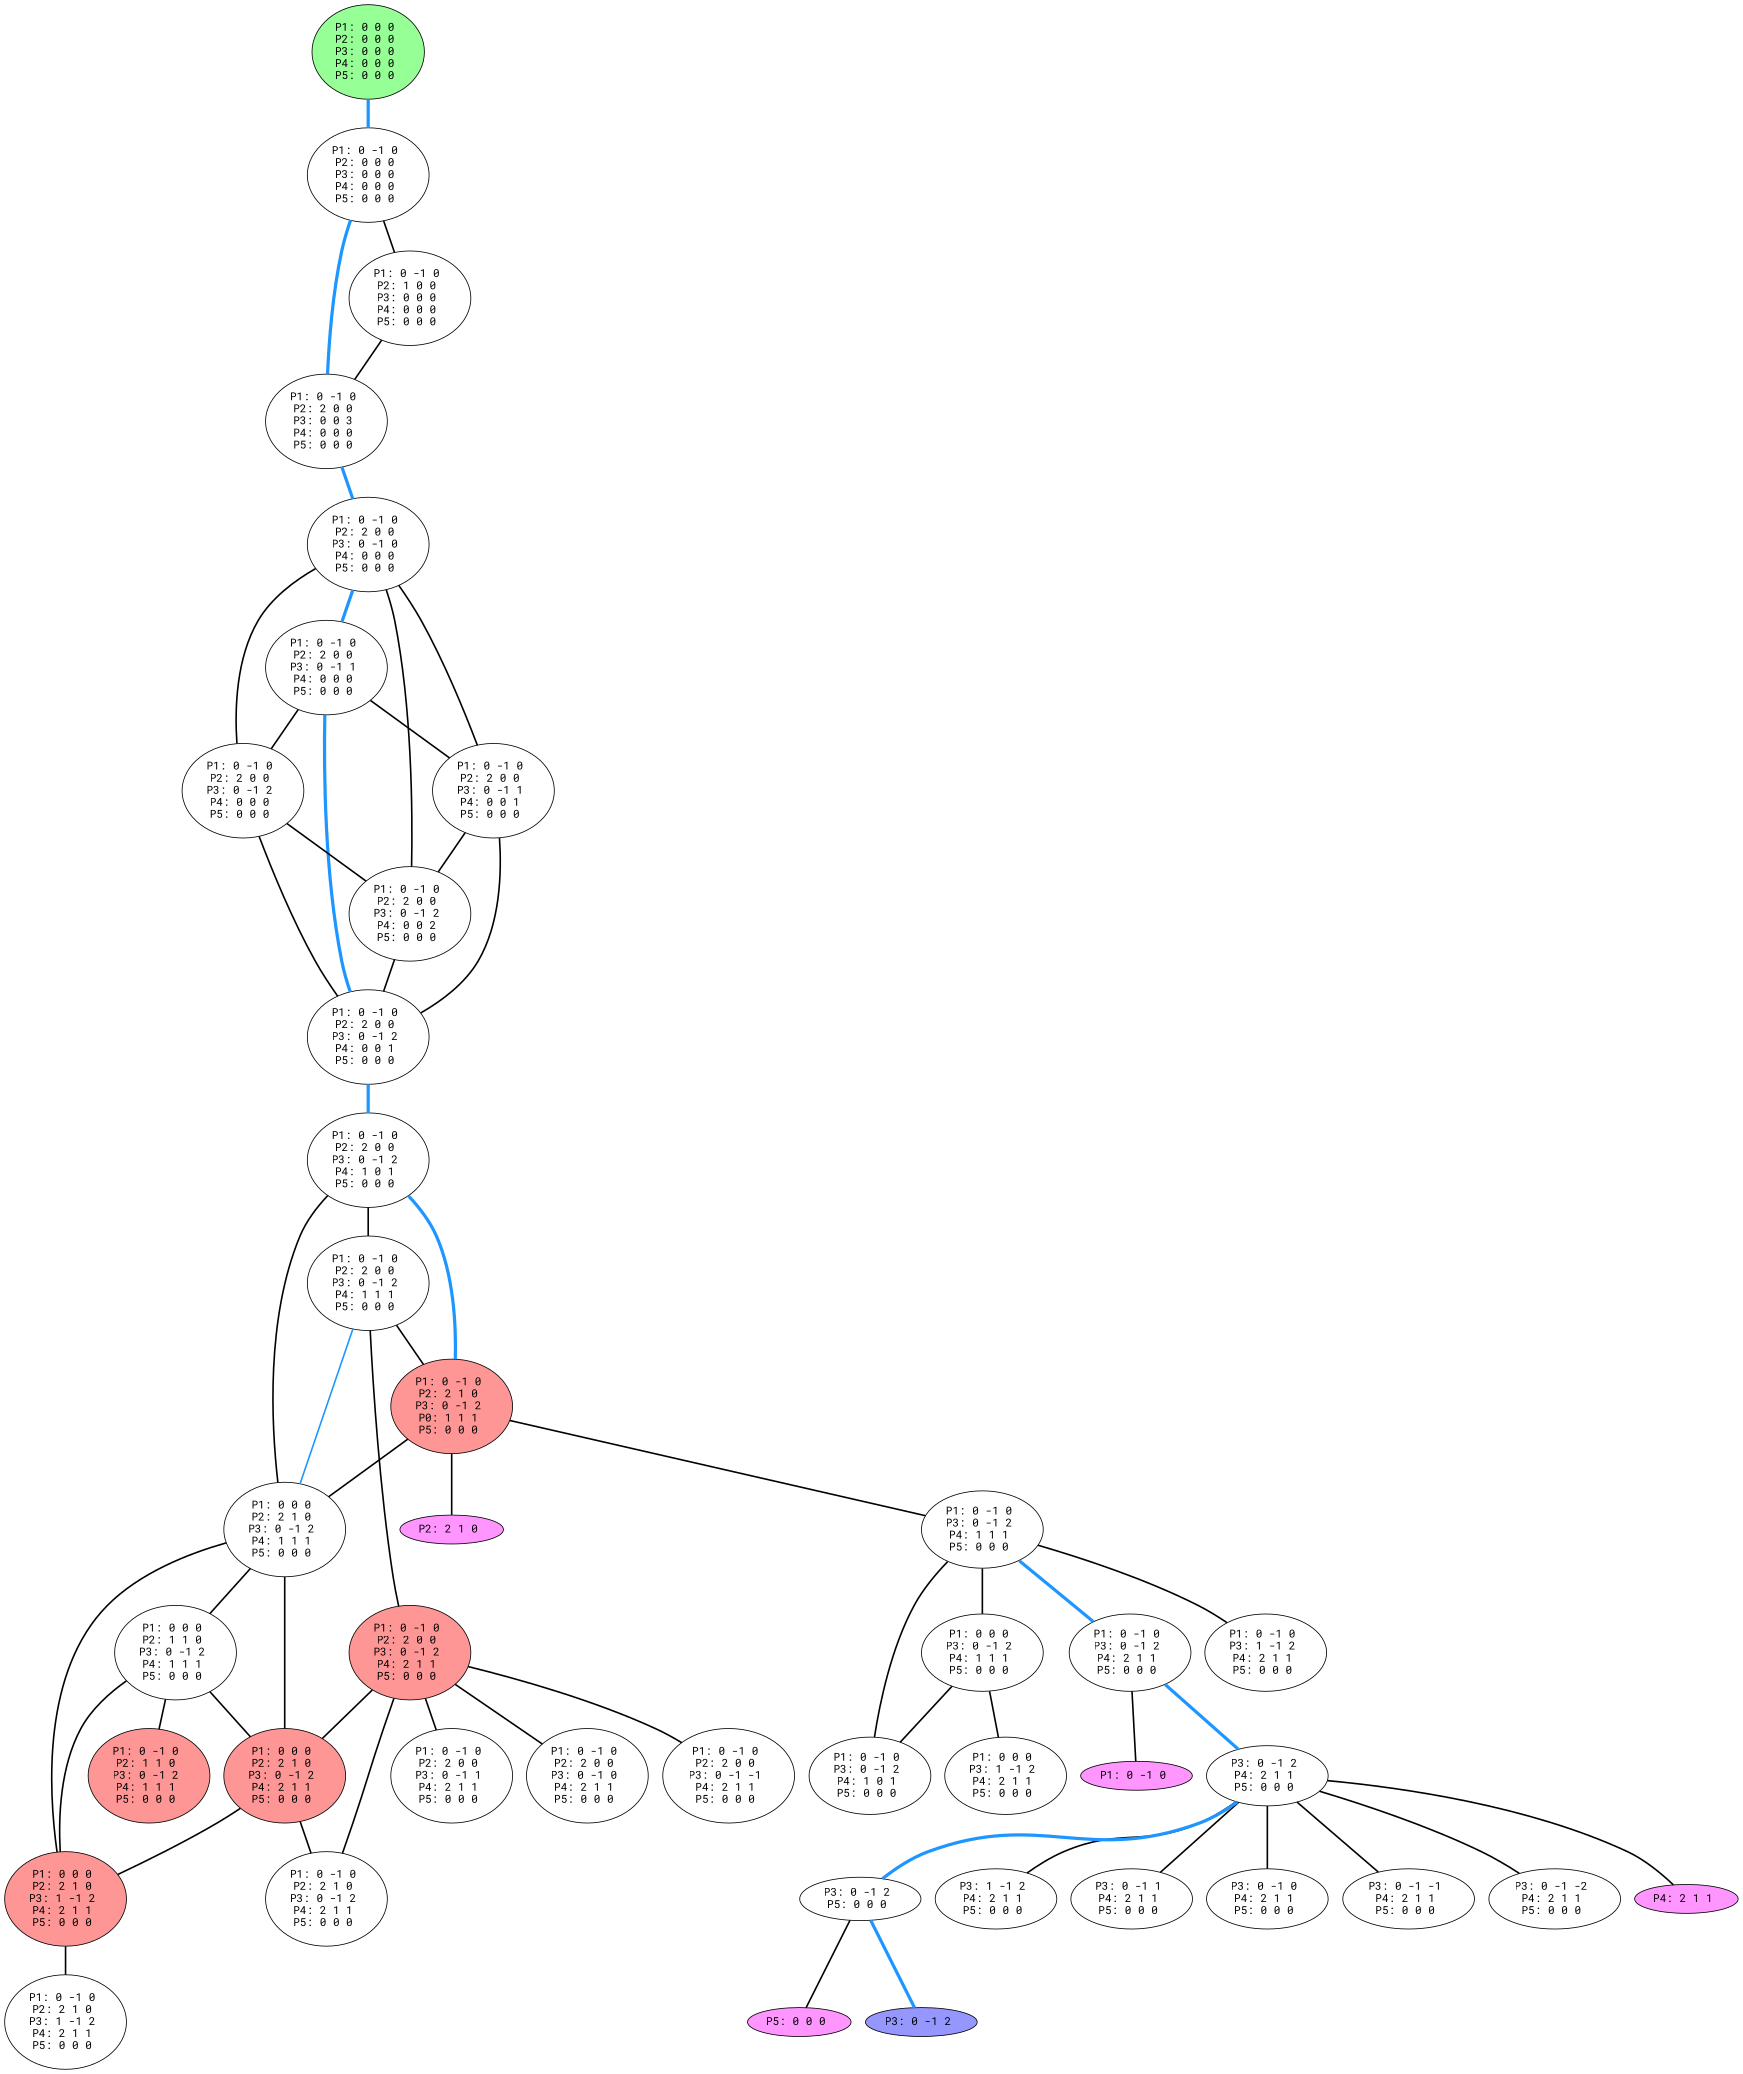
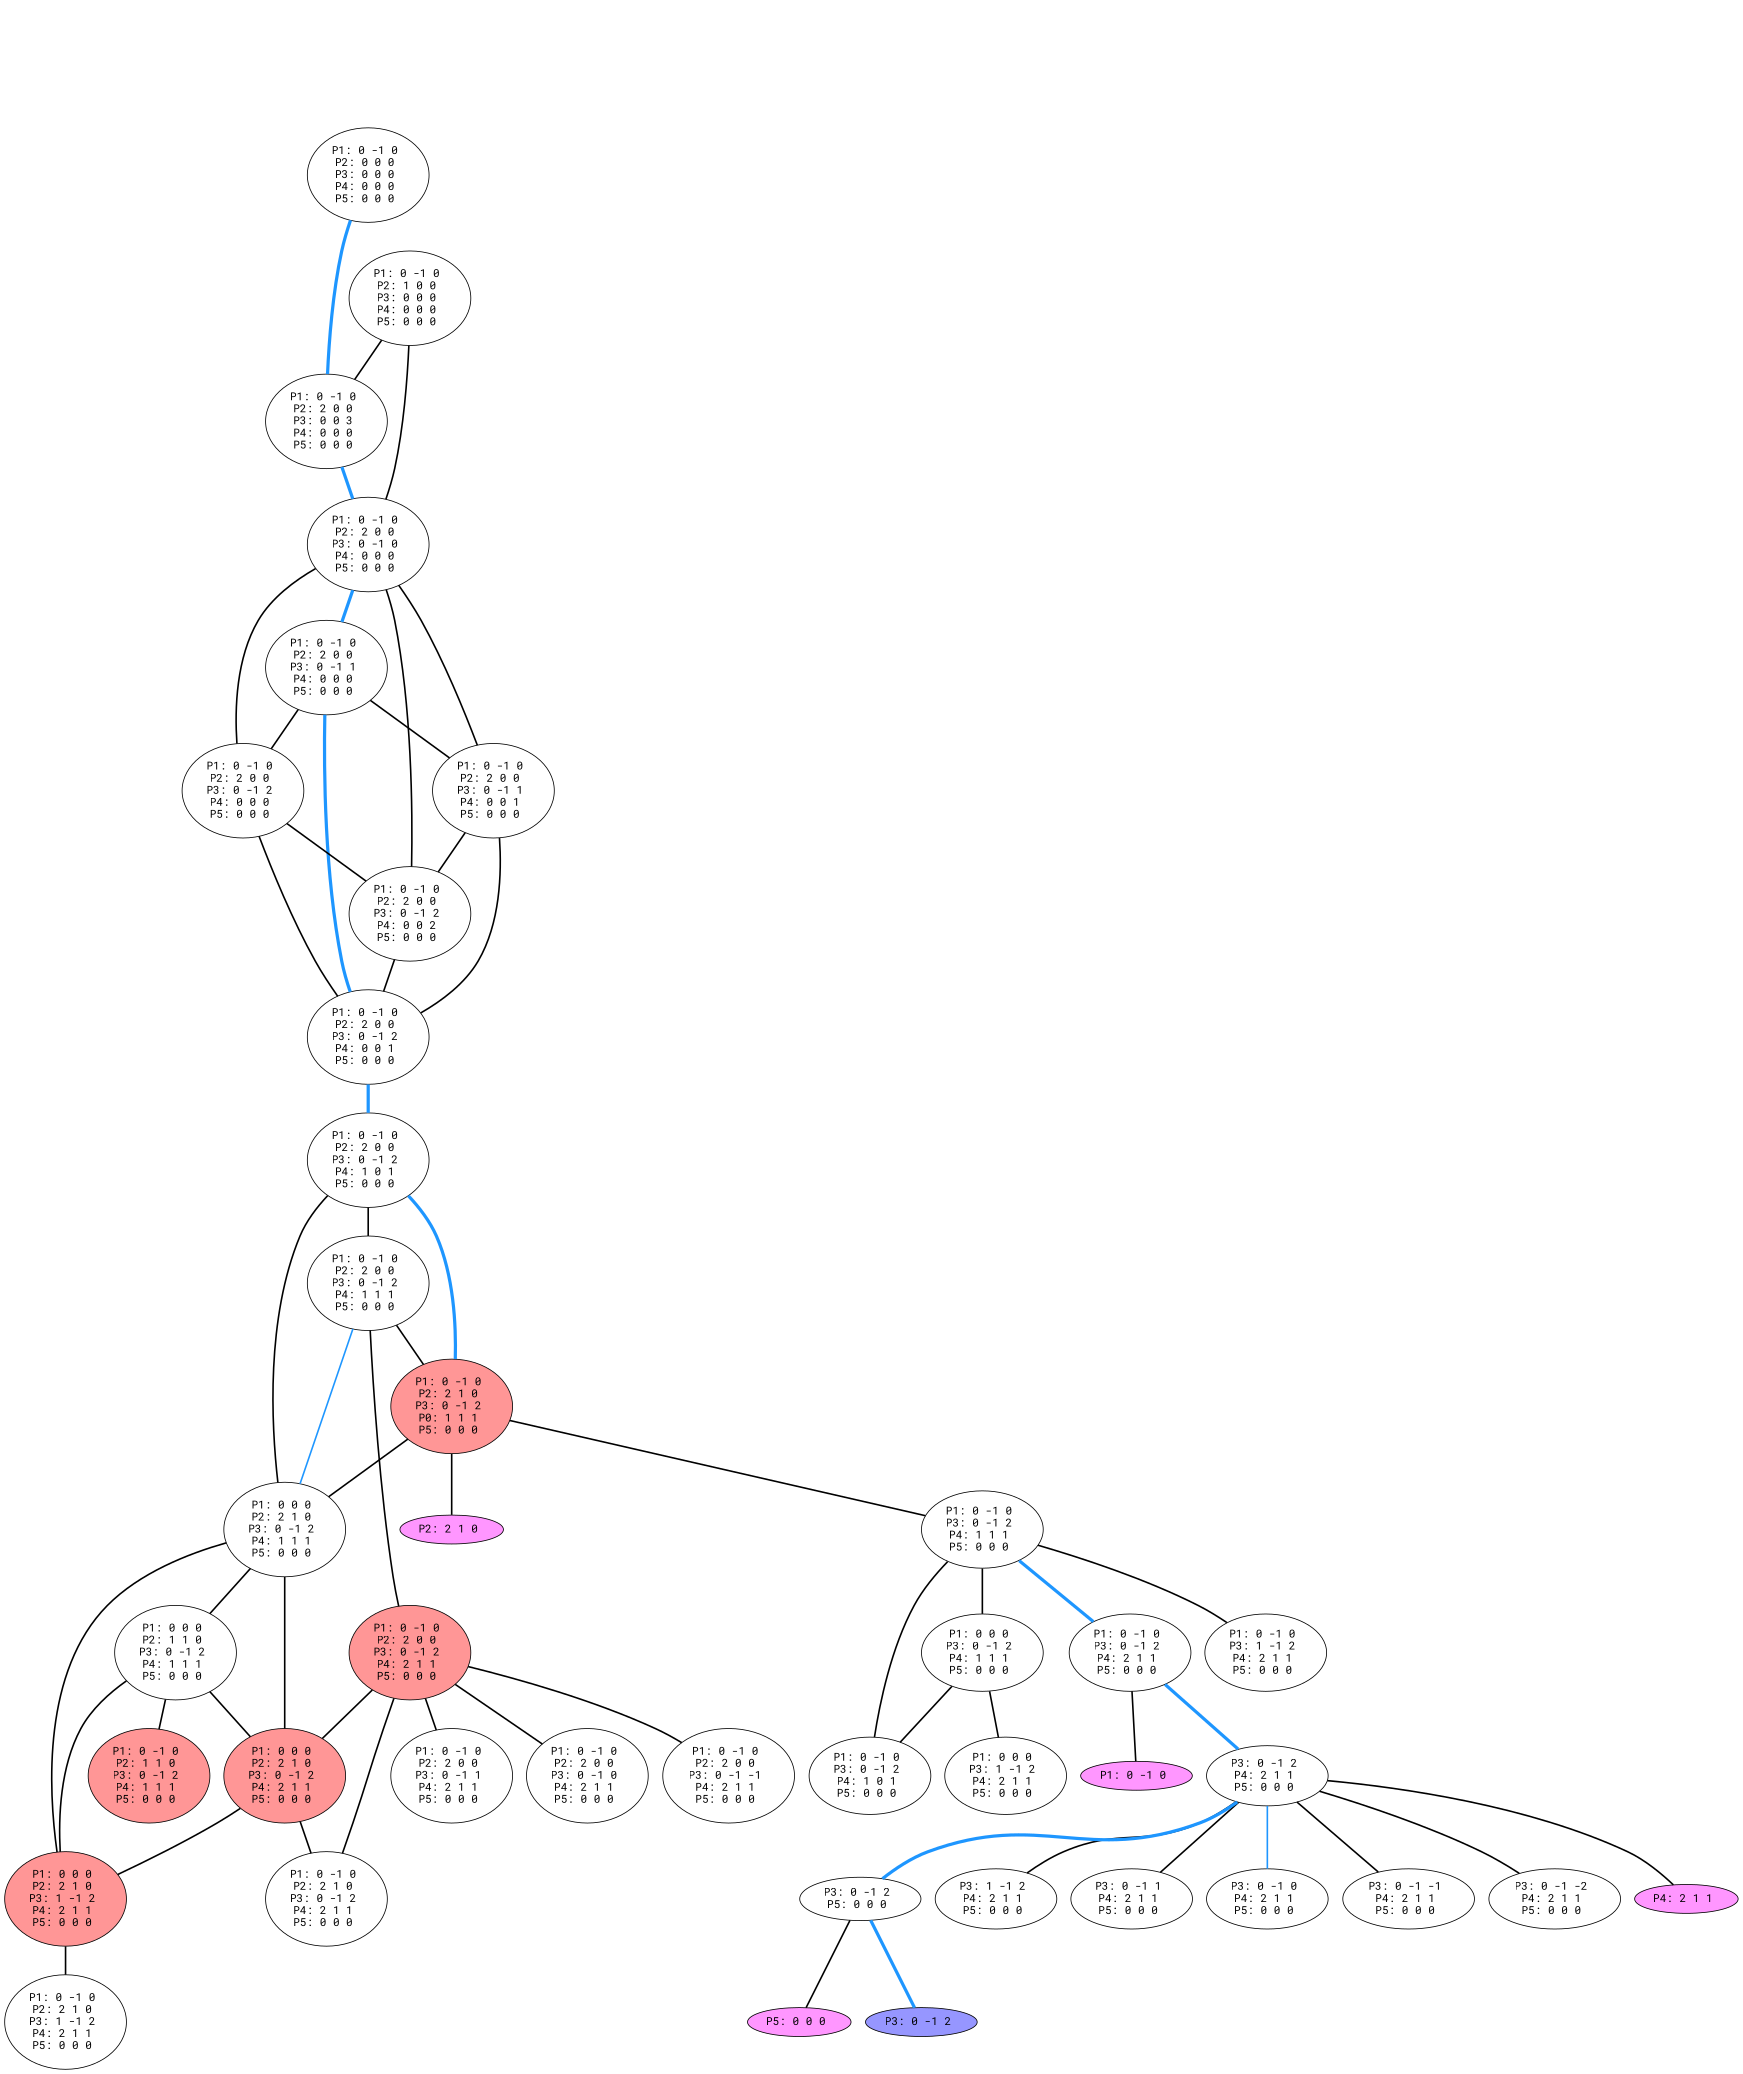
node "P1: 0 0 0 P2: 0 0 0 P3: 0 0 0 P4: 0 0 0 P5: 0 0 0": removed
edge "P1: 0 -1 0 P2: 0 0 0 P3: 0 0 0 P4: 0 0 0 P5: 0 0 0" -- "P1: 0 -1 0 P2: 1 0 0 P3: 0 0 0 P4: 0 0 0 P5: 0 0 0": now "P1: 0 -1 0 P2: 2 0 0 P3: 0 -1 0 P4: 0 0 0 P5: 0 0 0" -- "P1: 0 -1 0 P2: 1 0 0 P3: 0 0 0 P4: 0 0 0 P5: 0 0 0"
edge "P3: 0 -1 2 P4: 2 1 1 P5: 0 0 0" -- "P3: 0 -1 0 P4: 2 1 1 P5: 0 0 0": color black -> #1e96ff
